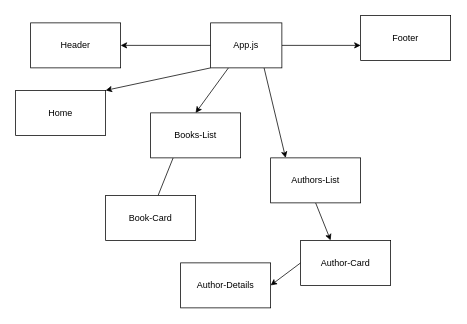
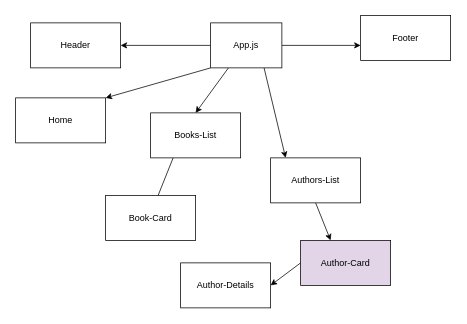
node "Home": moved (60, 113) -> (60, 120)
node "Author-Card": fillcolor #ffffff -> #e1d5e7
